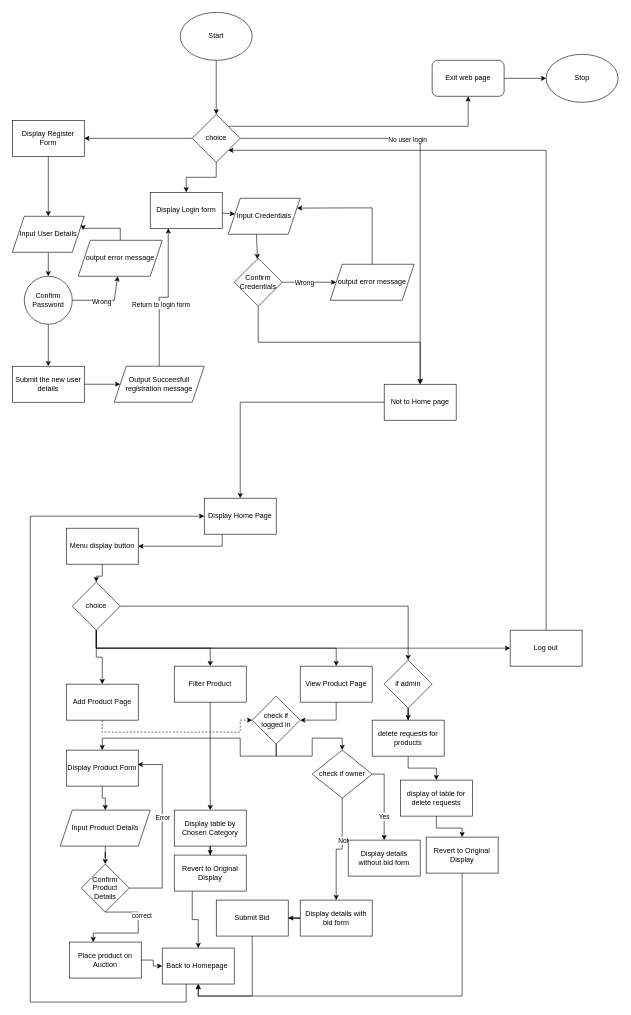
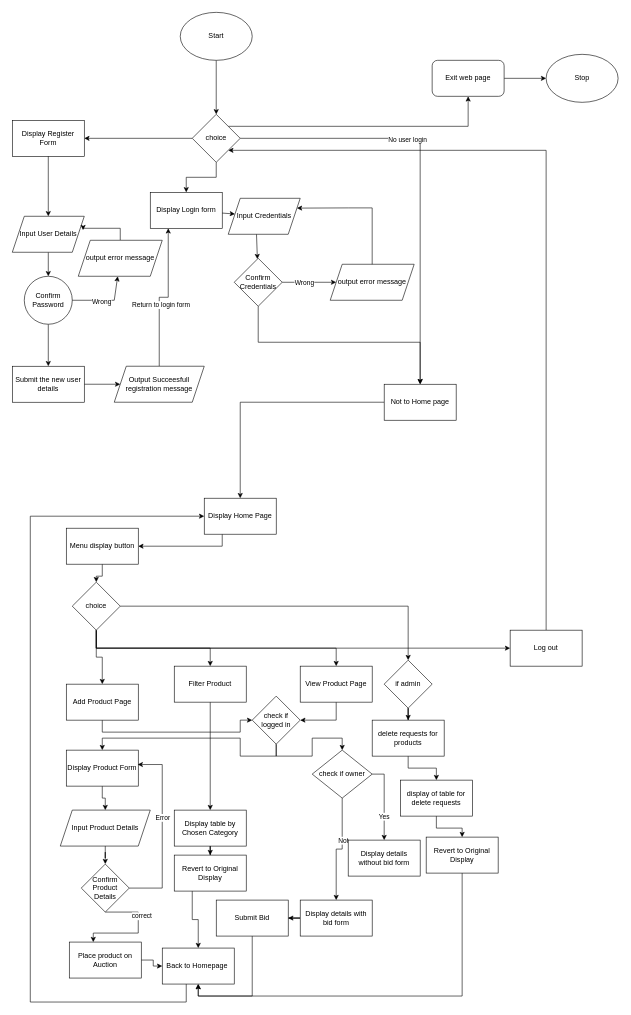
edge "Add Product Page" -> "check if logged in": style dashed -> solid
